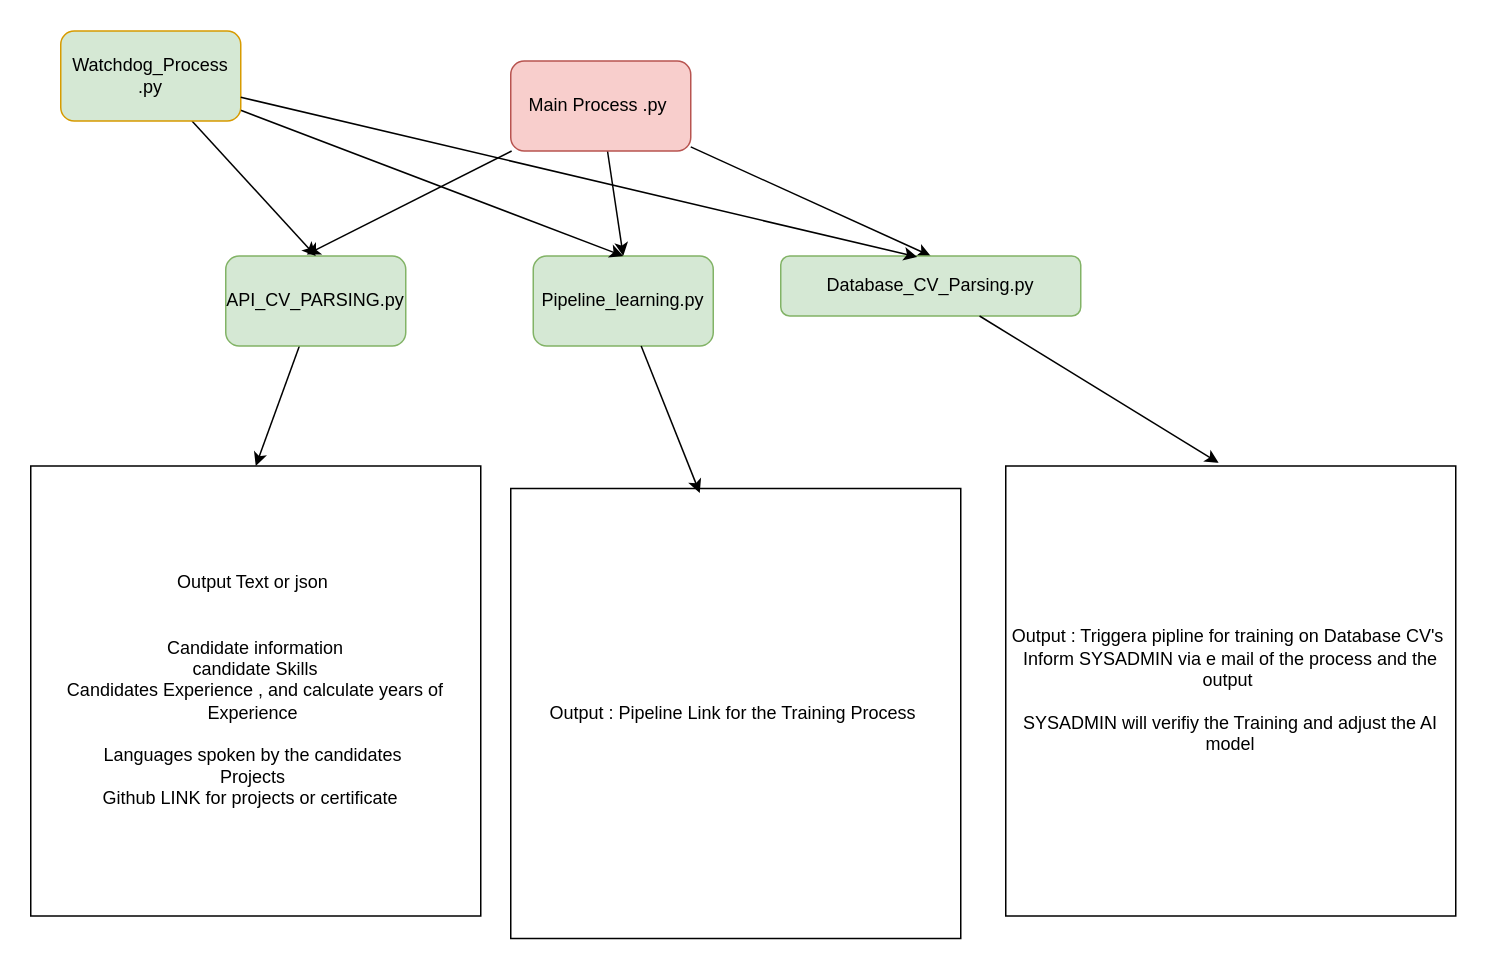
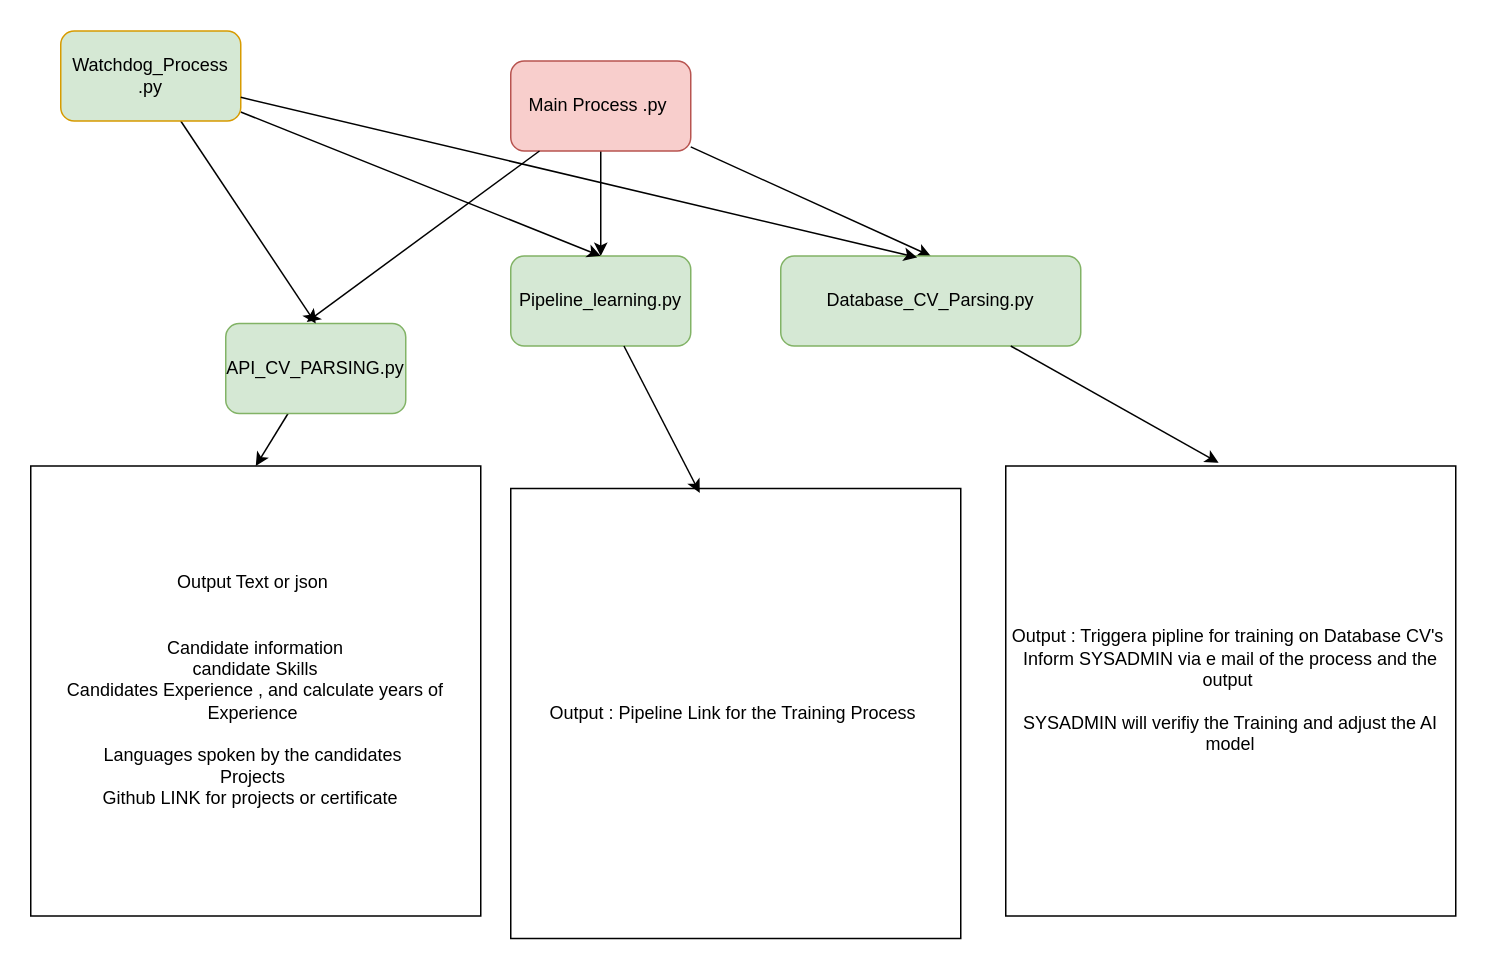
node "Database_CV_Parsing.py": size 300x60 -> 300x90
node "API_CV_PARSING.py": moved (316, 301) -> (316, 368)
node "Pipeline_learning.py": moved (623, 301) -> (601, 301)
